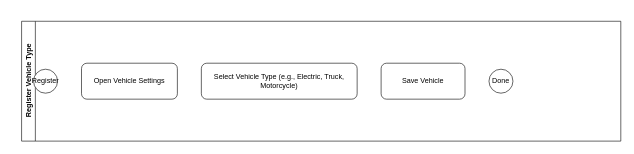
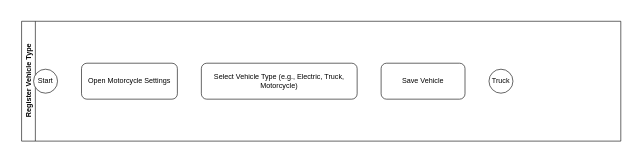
node "Register": label "Register" -> "Start"
node "Open Vehicle Settings": label "Open Vehicle Settings" -> "Open Motorcycle Settings"
node "Done": label "Done" -> "Truck"
